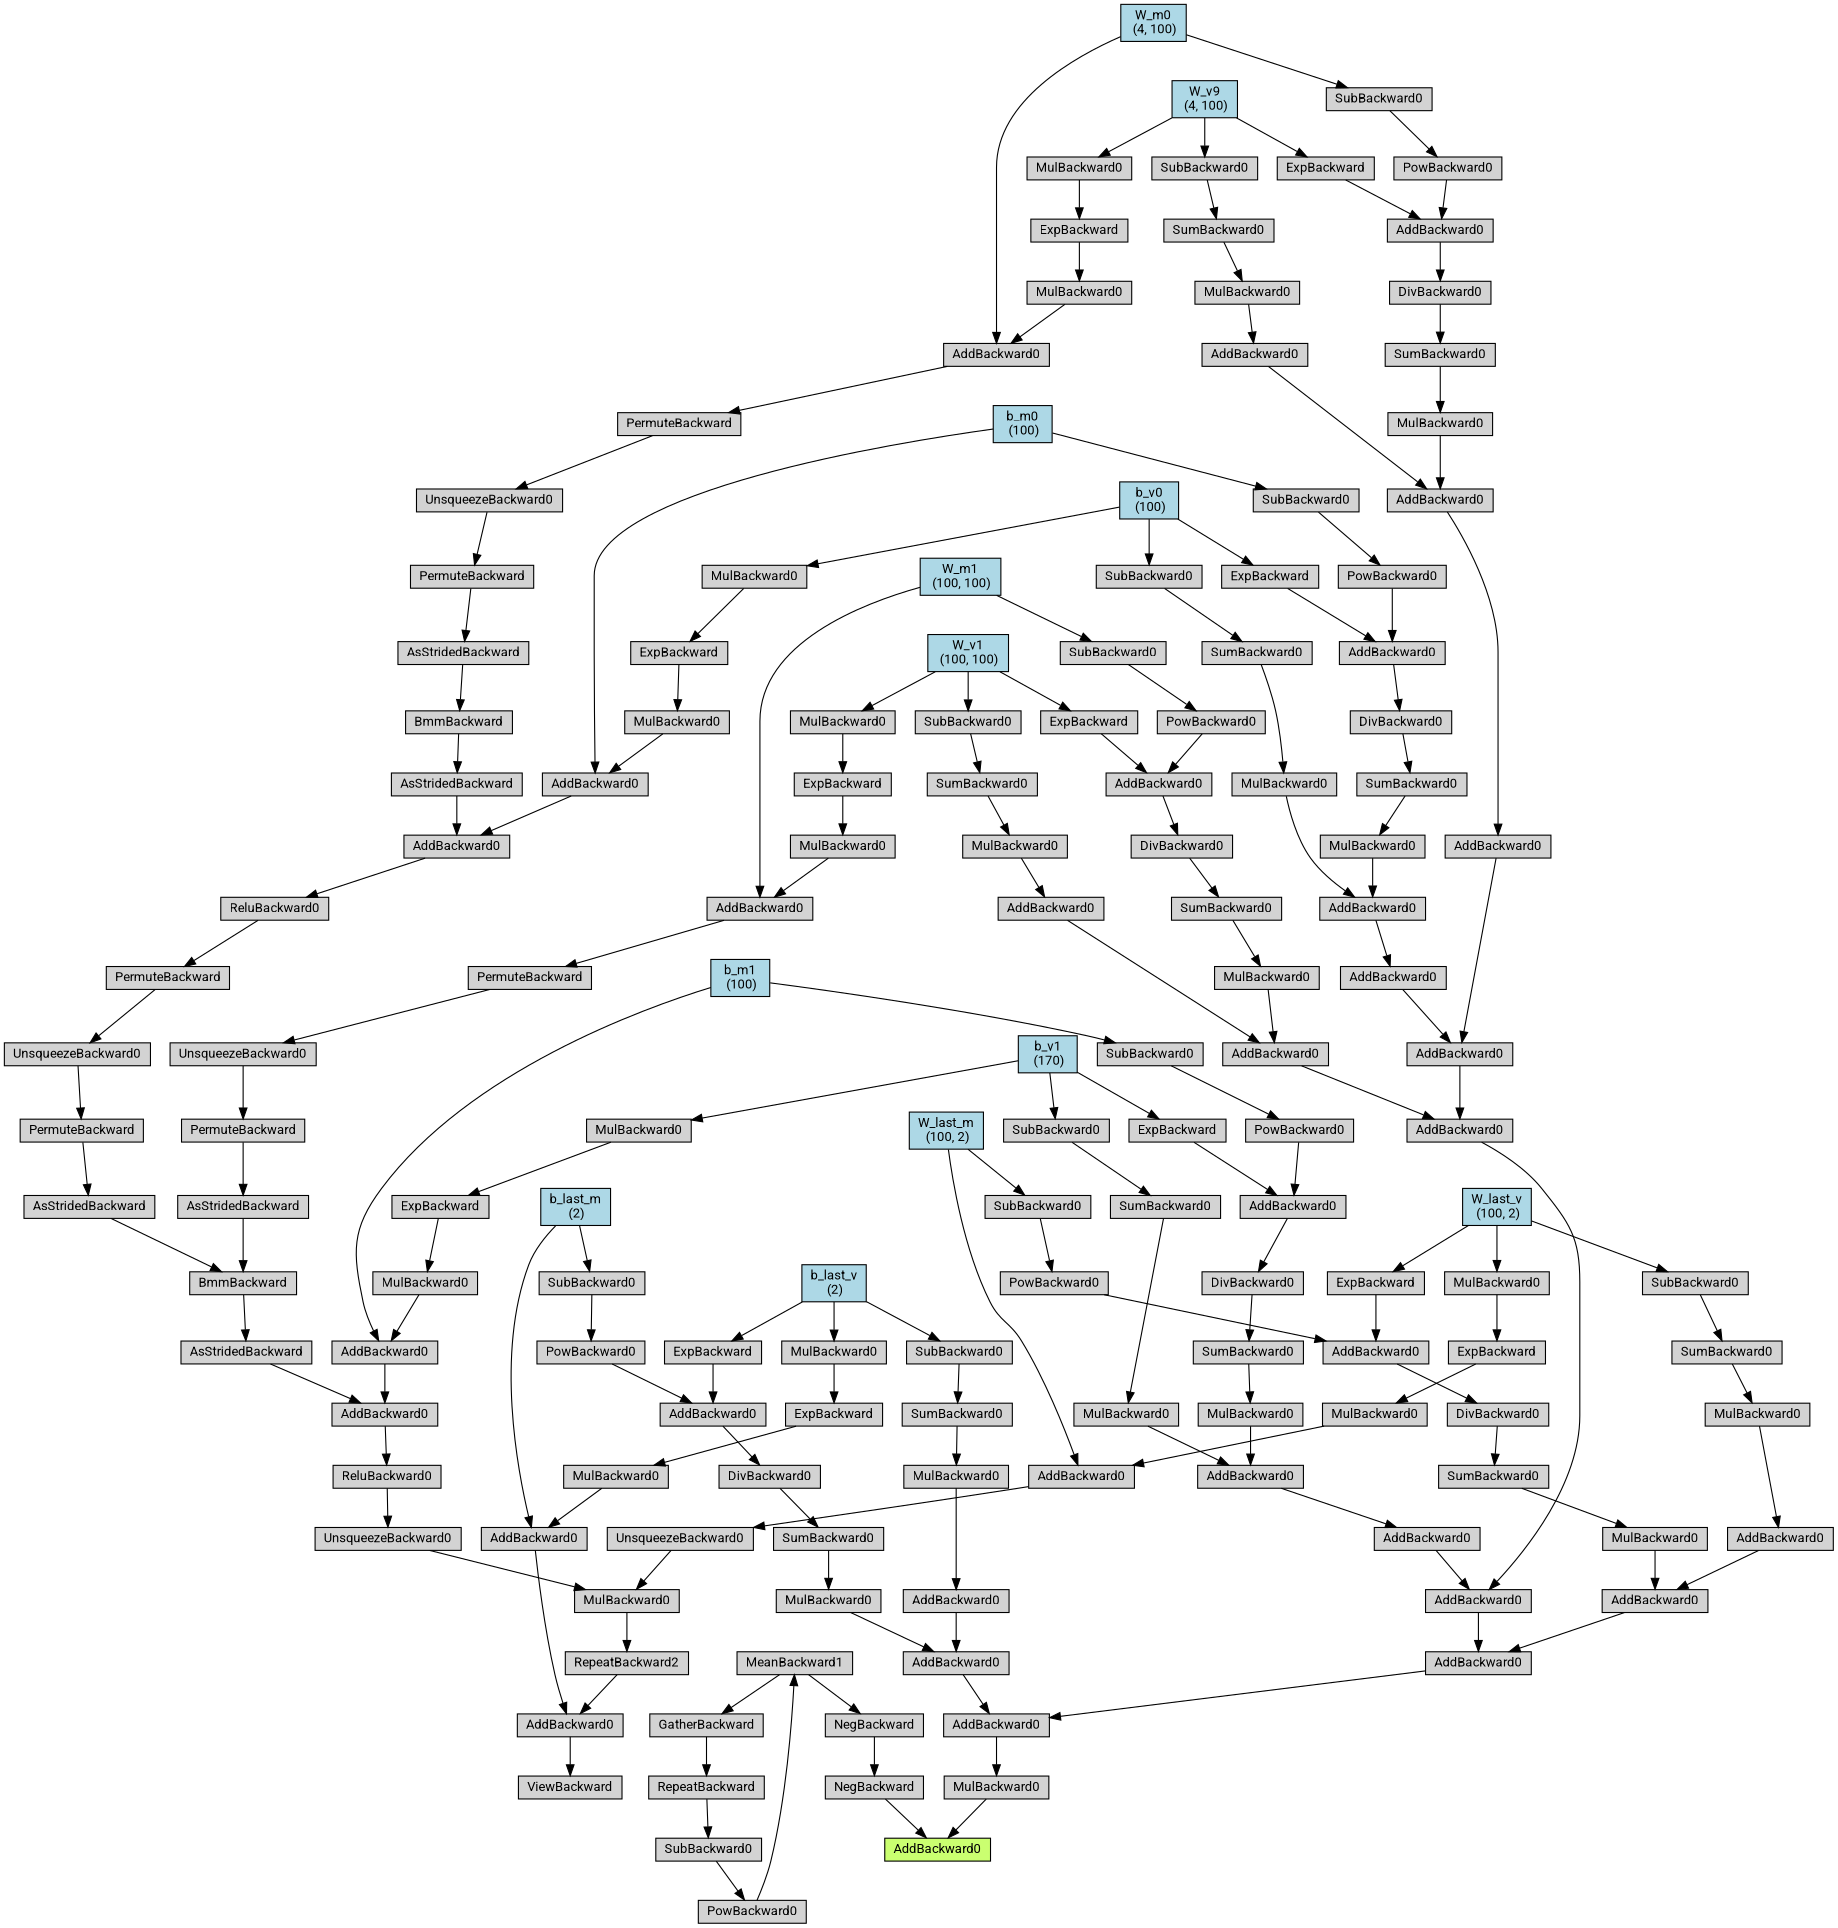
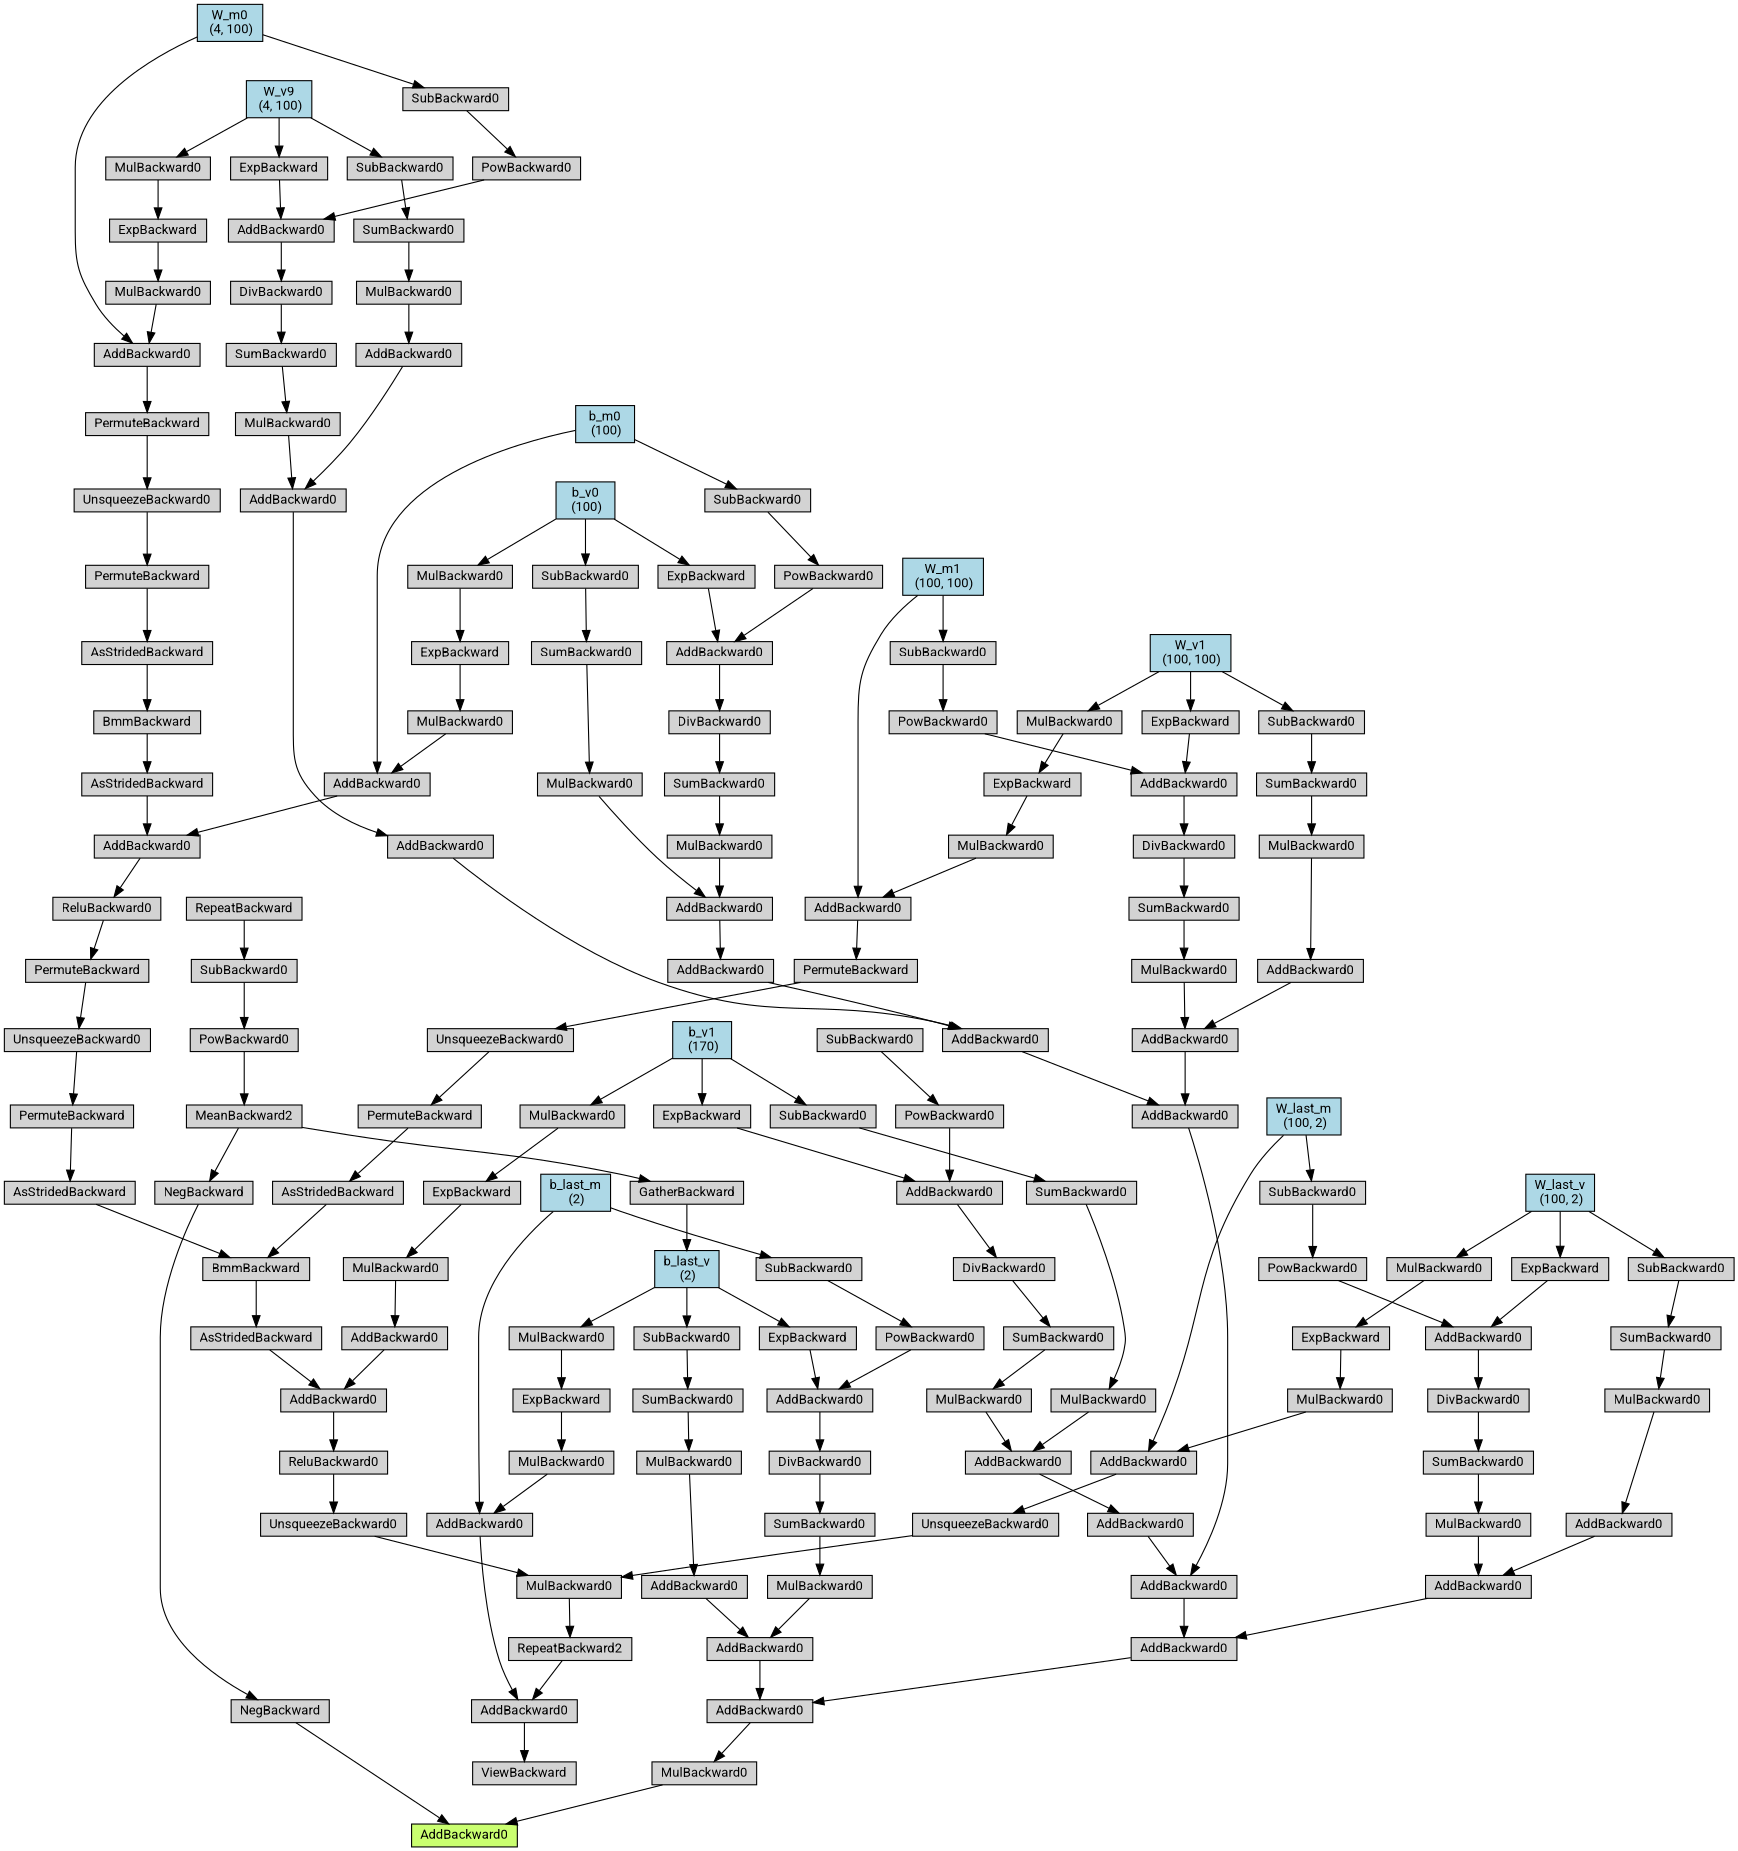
node "b_m1 (100)": removed
node "MeanBackward1": label "MeanBackward1" -> "MeanBackward2"
edge "GatherBackward" -> "RepeatBackward": now "GatherBackward" -> "b_last_v (2)"
